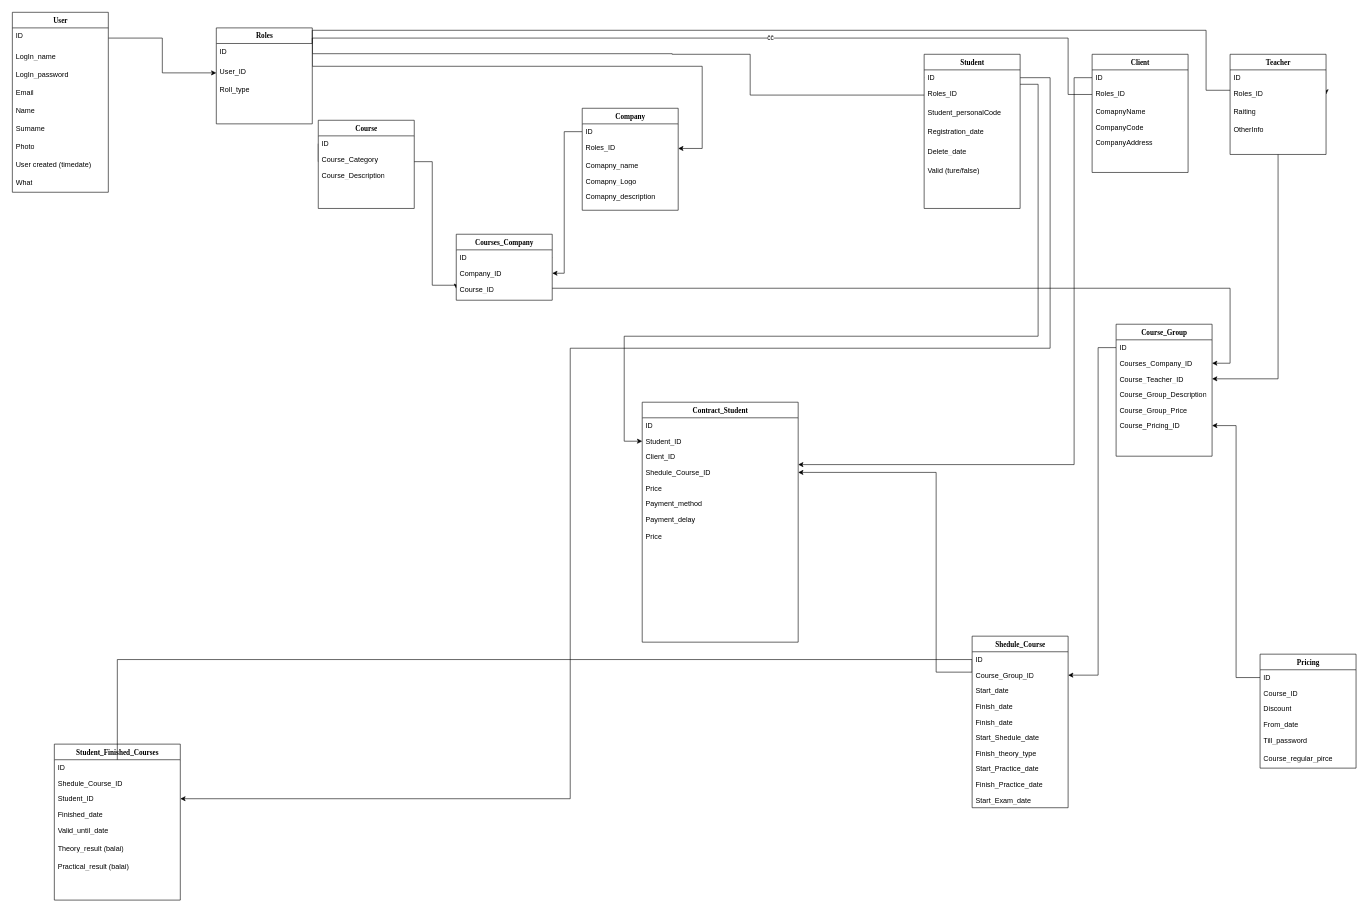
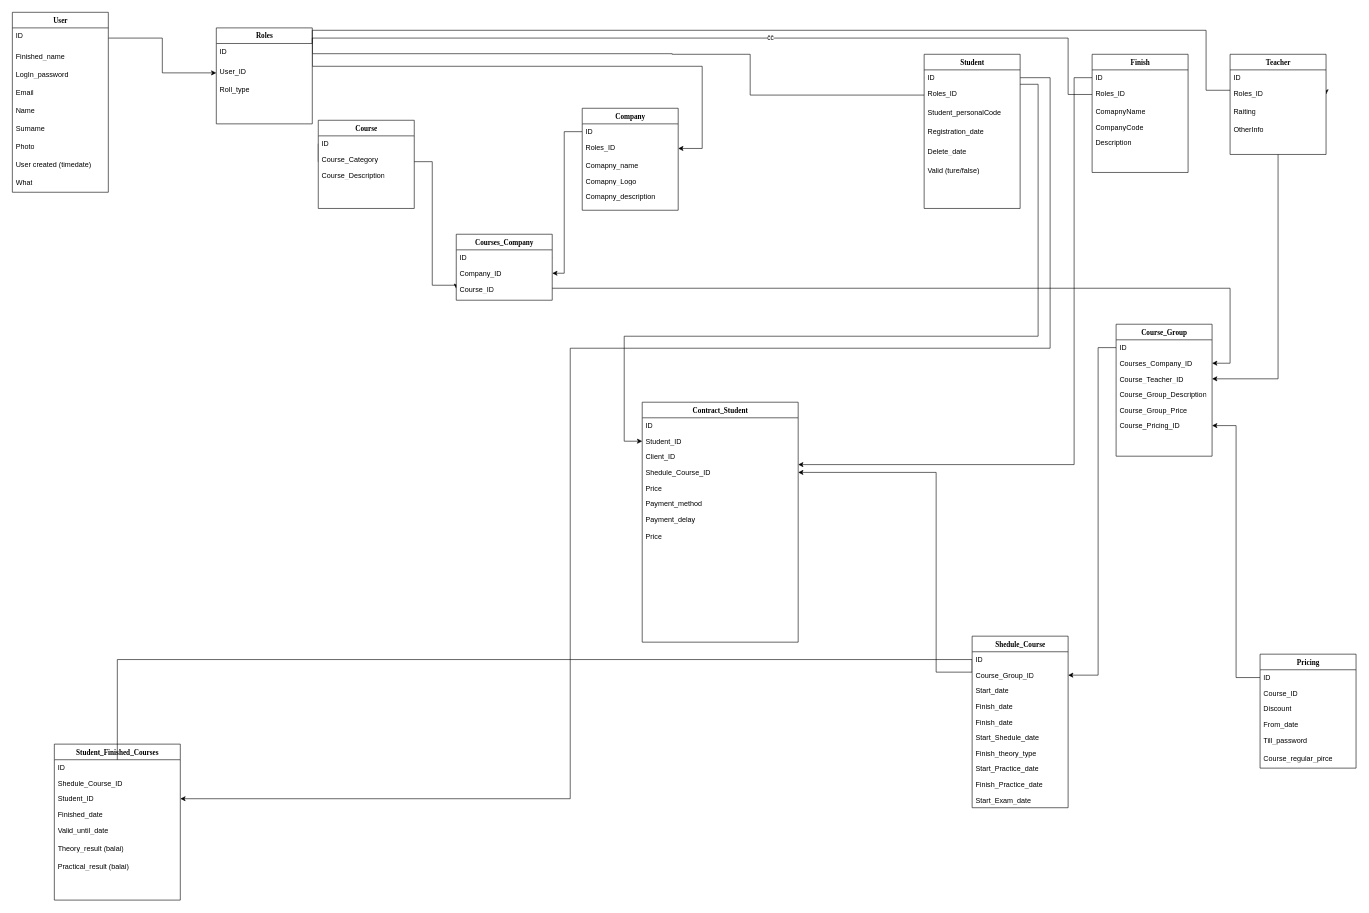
node "LogIn_name": label "LogIn_name" -> "Finished_name"
node "Client": label "Client" -> "Finish"
node "CompanyAddress": label "CompanyAddress" -> "Description"
